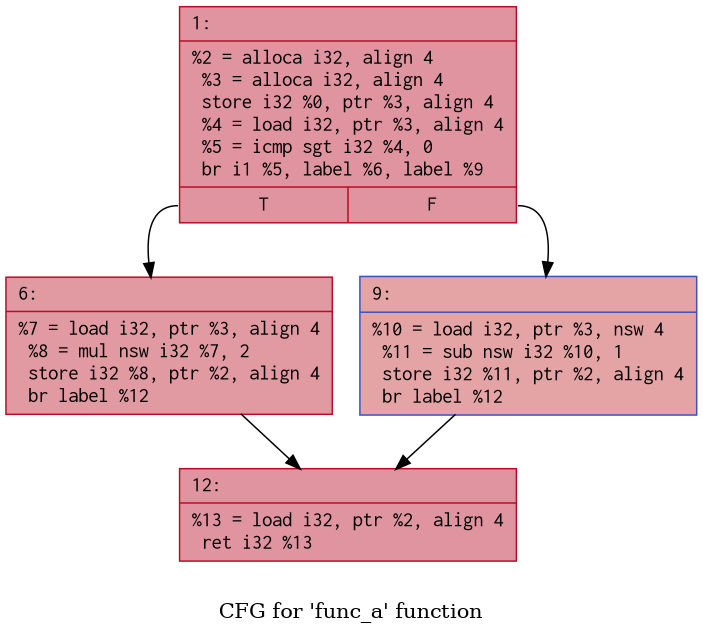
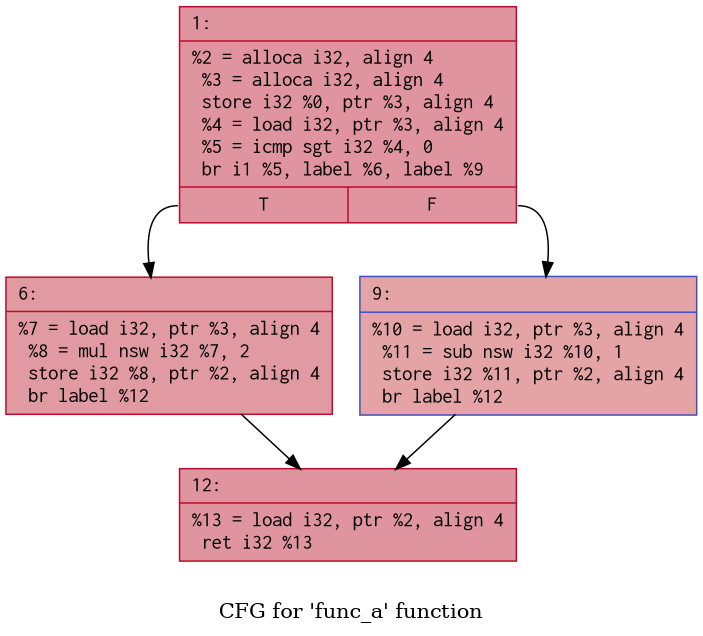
node "9:": text "%10 = load i32, ptr %3, nsw 4" -> "%10 = load i32, ptr %3, align 4"
